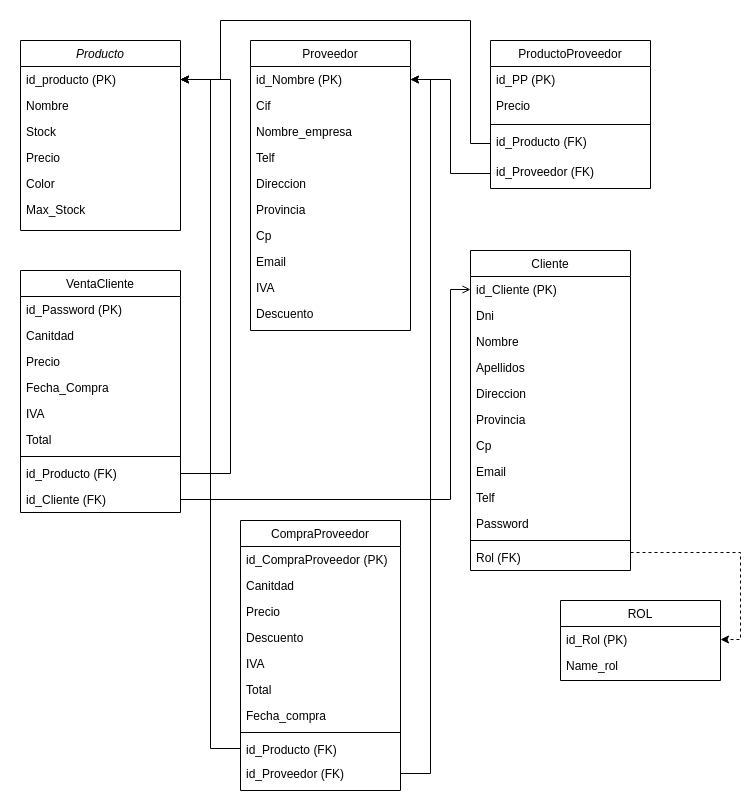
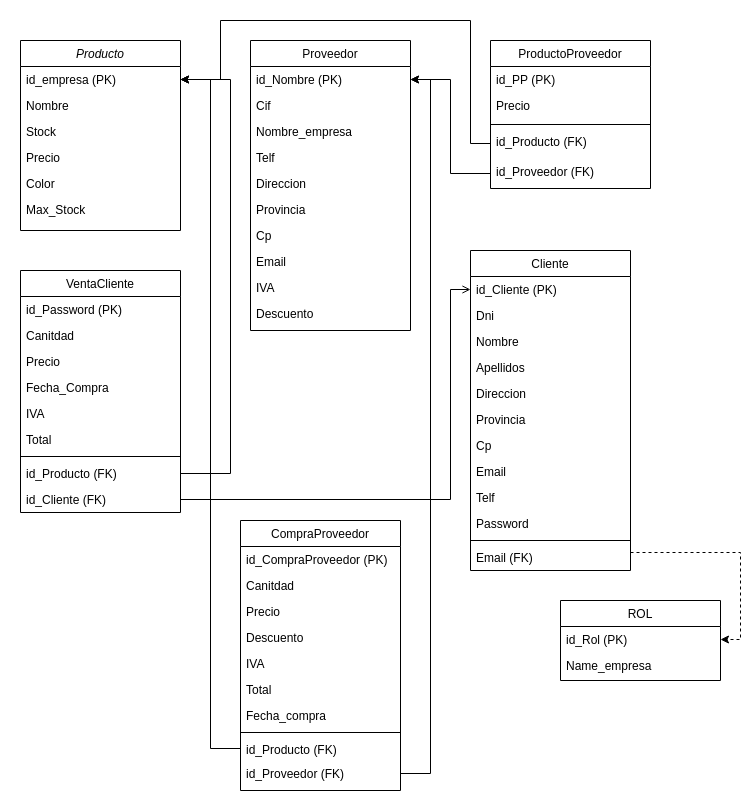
node "id_producto (PK)": label "id_producto (PK)" -> "id_empresa (PK)"
node "Rol (FK)": label "Rol (FK)" -> "Email (FK)"
node "Name_rol": label "Name_rol" -> "Name_empresa"
